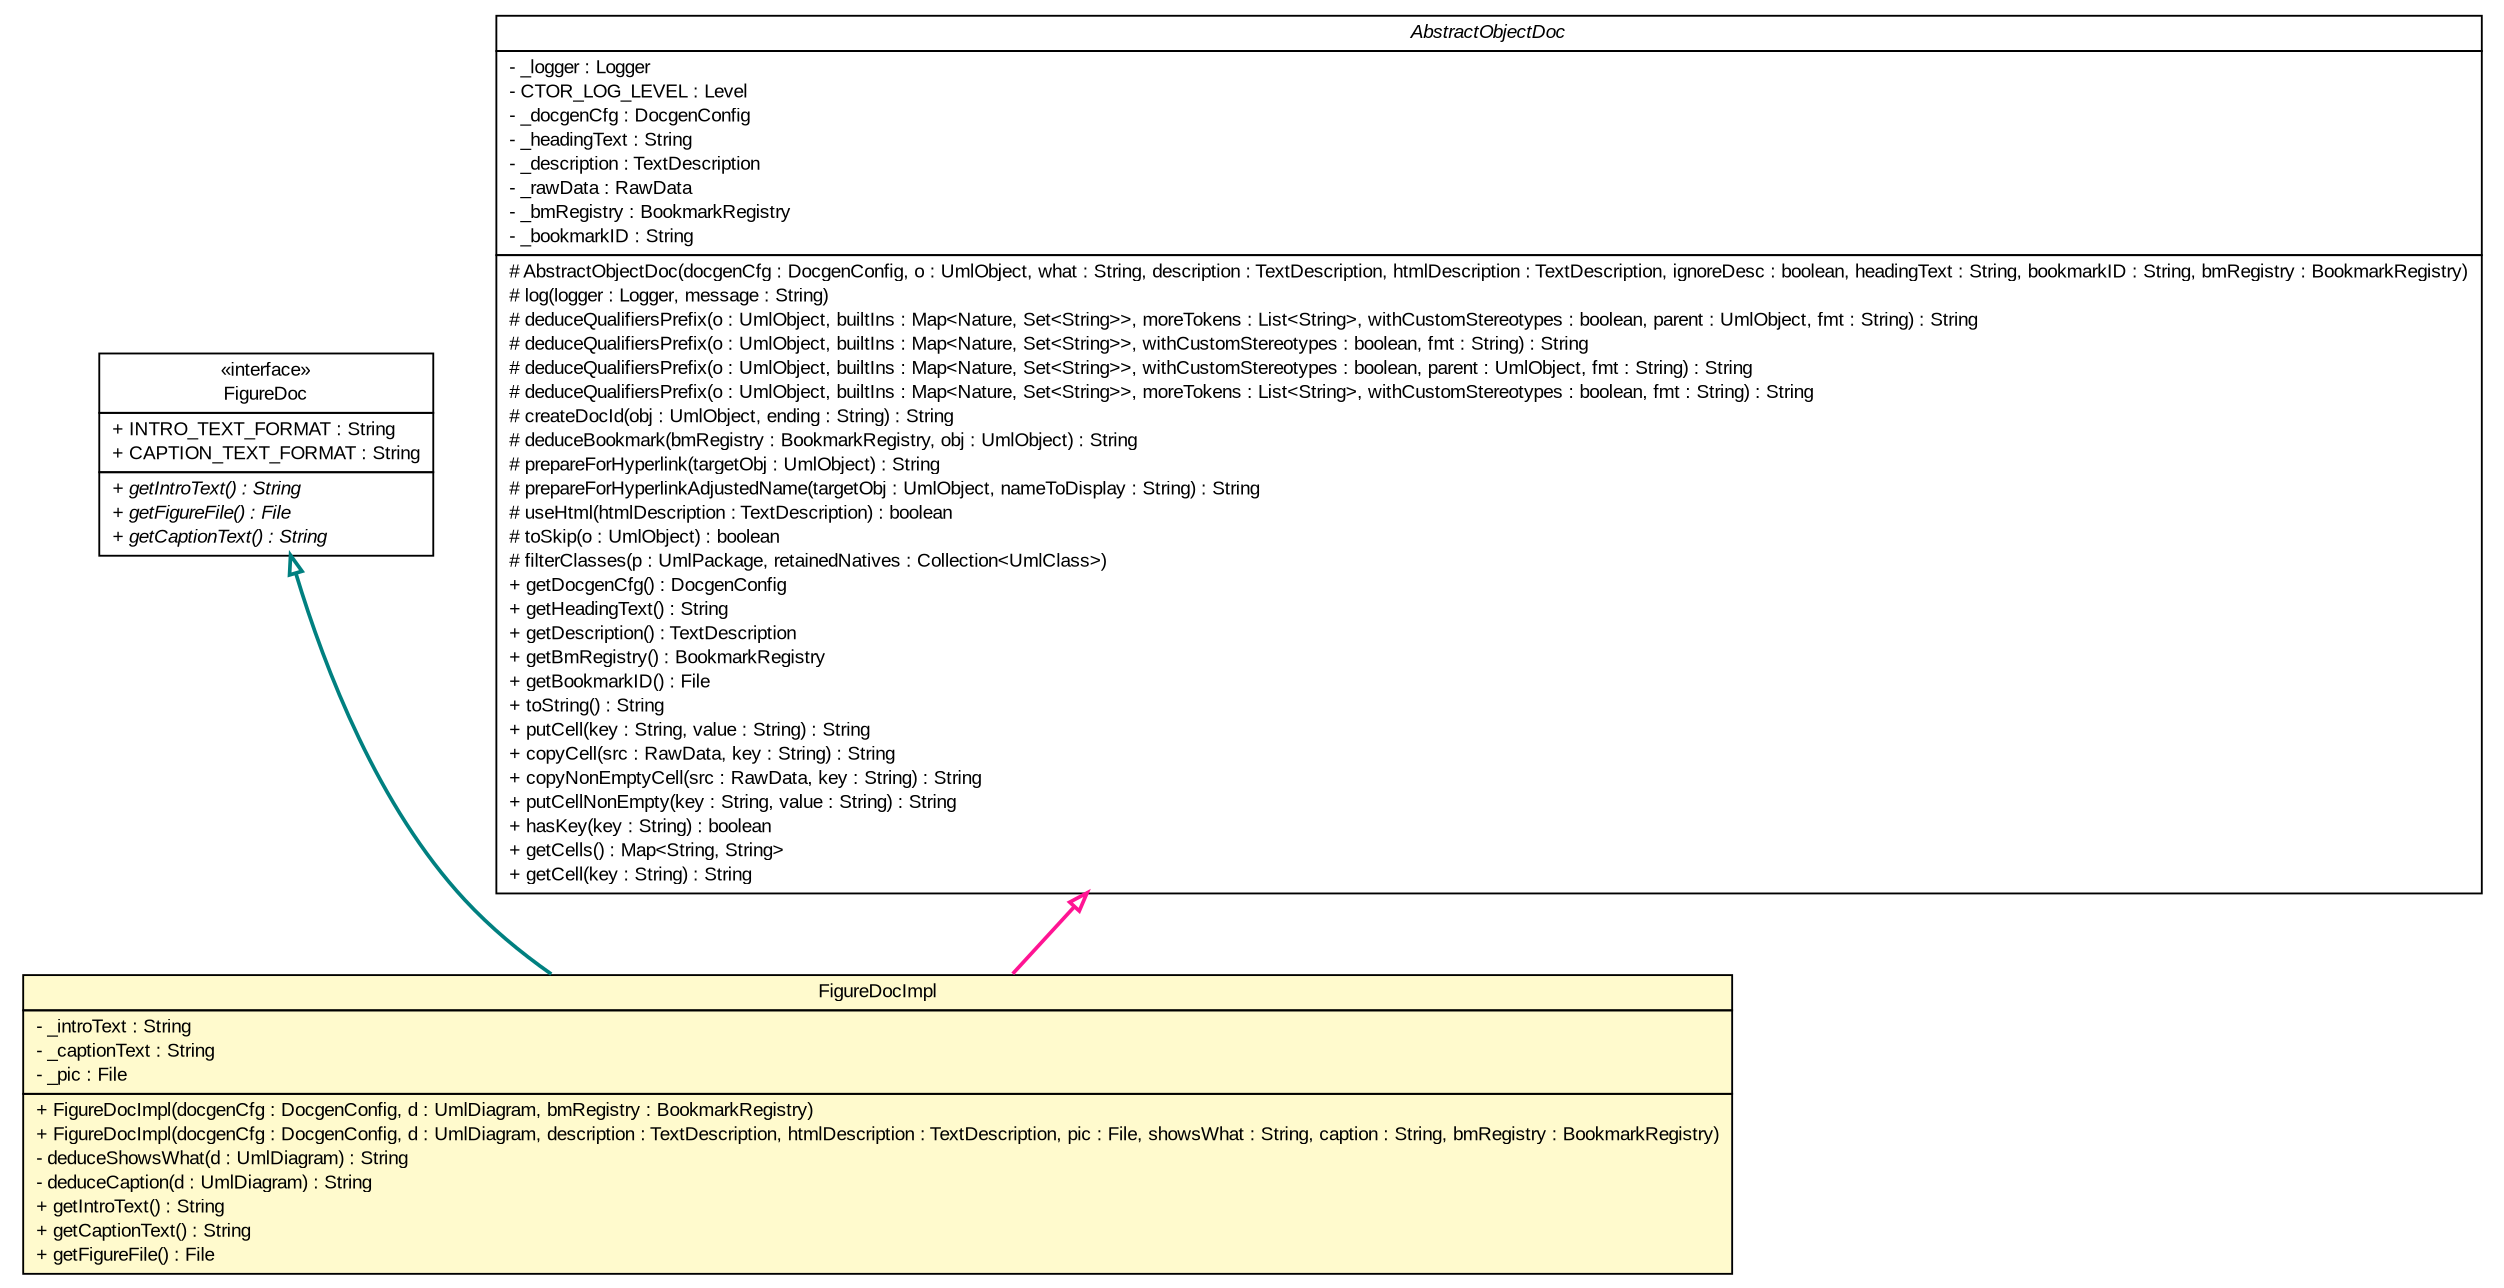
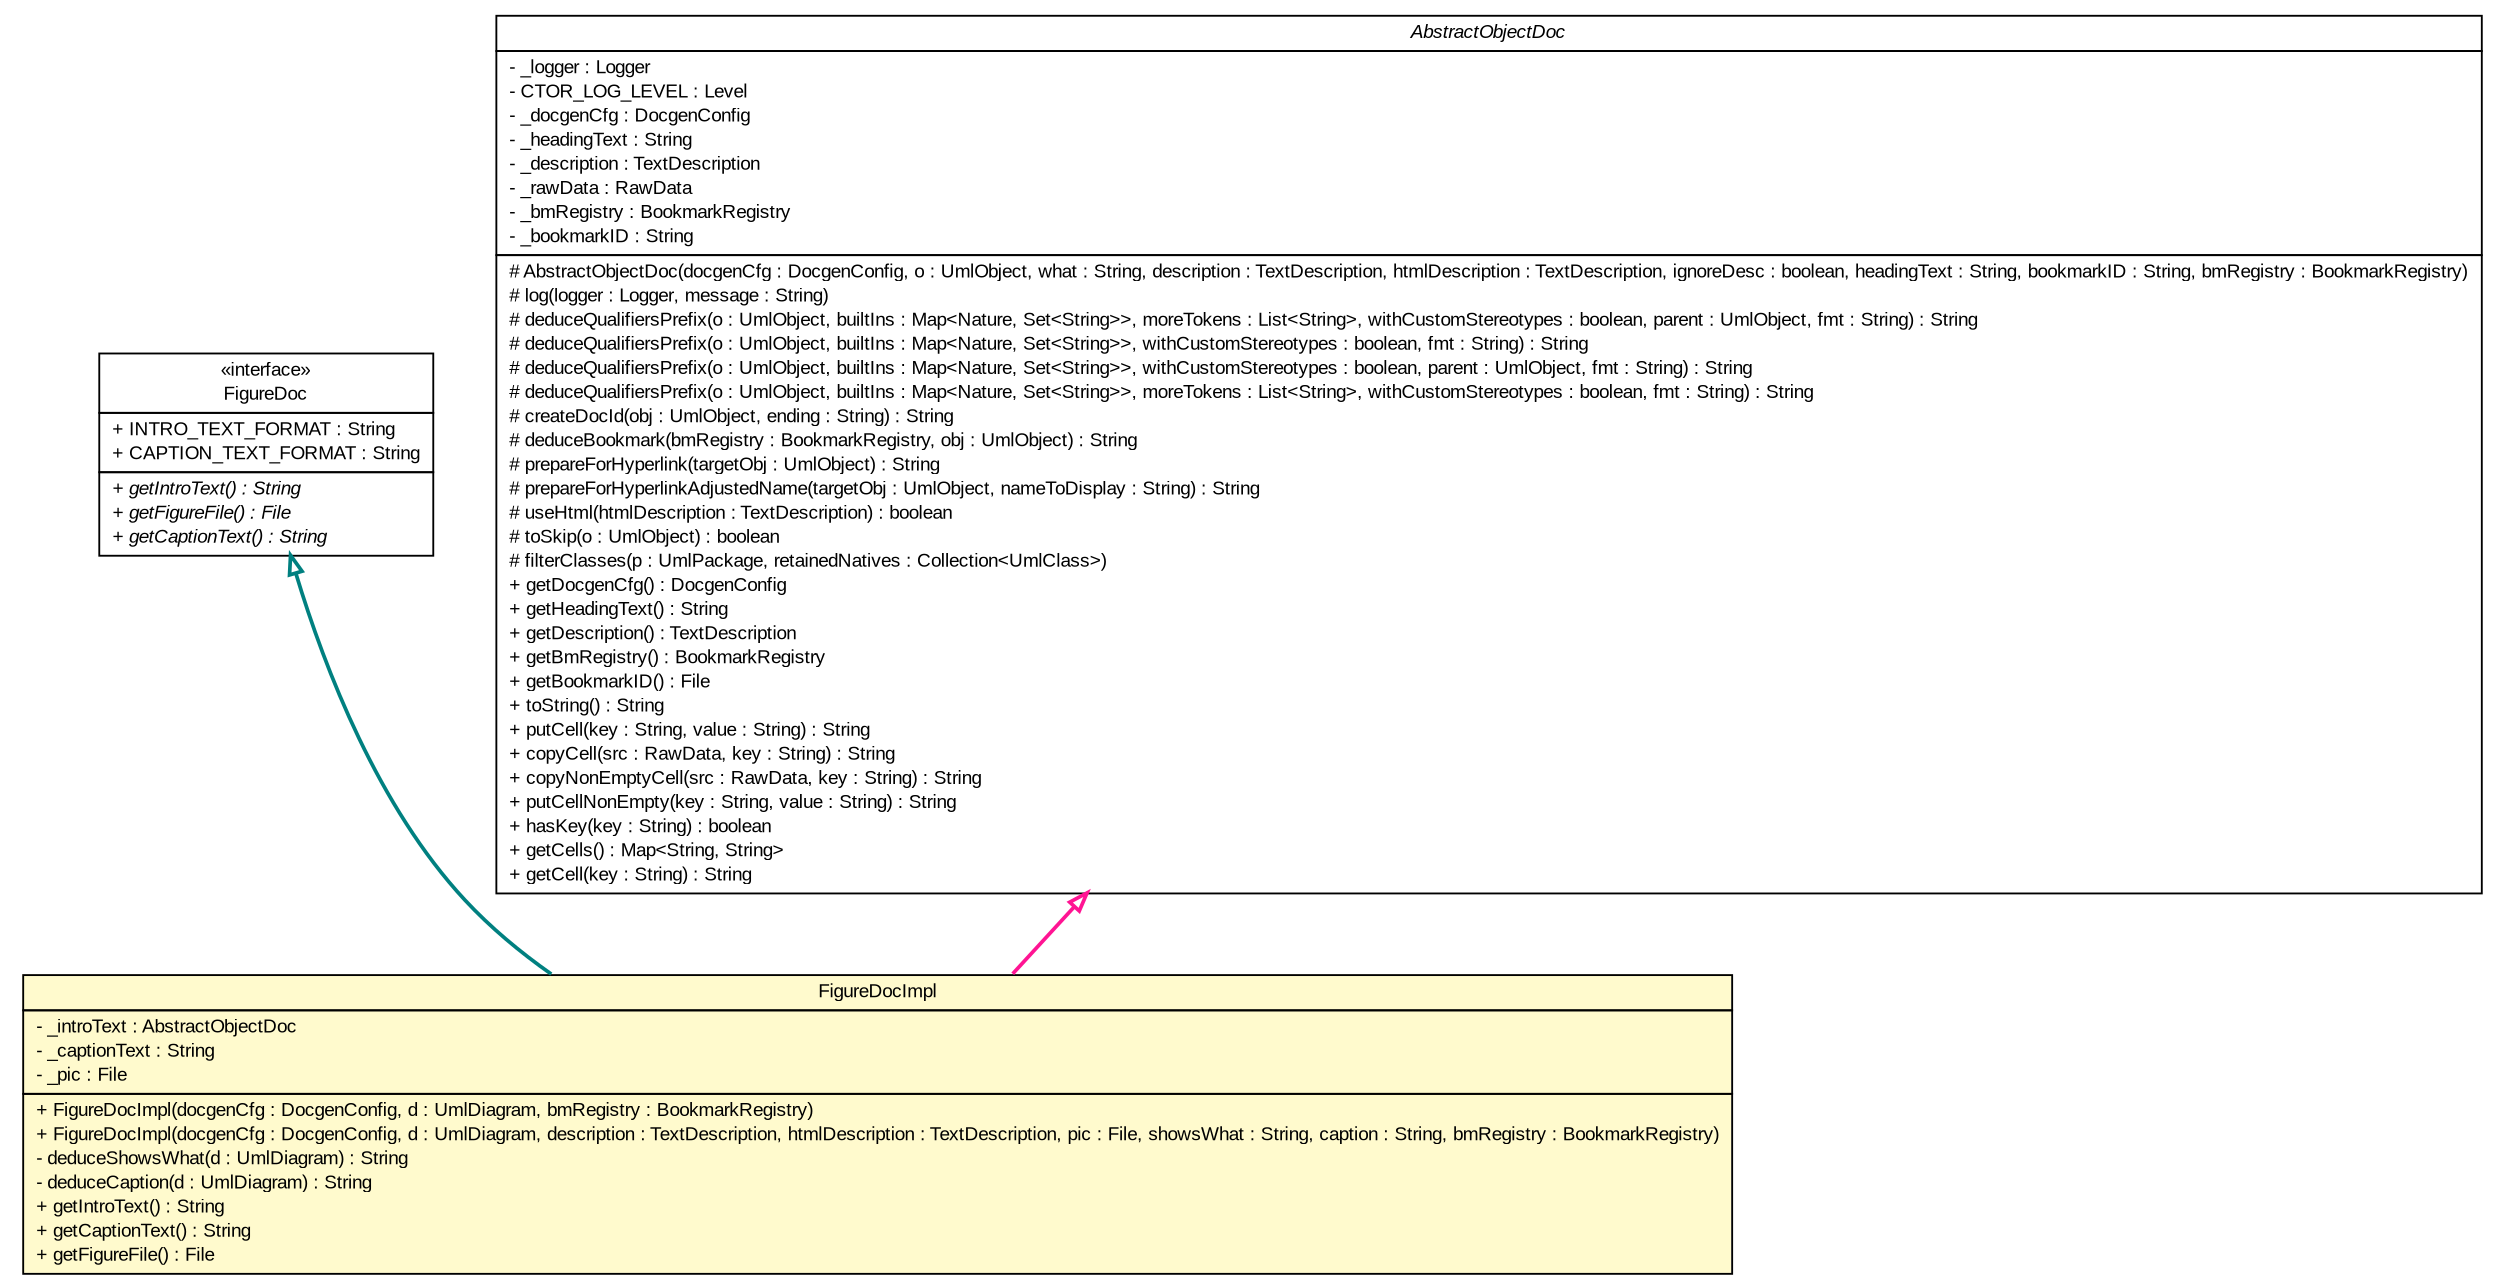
node "FigureDocImpl": text "- _introText : String" -> "- _introText : AbstractObjectDoc"
